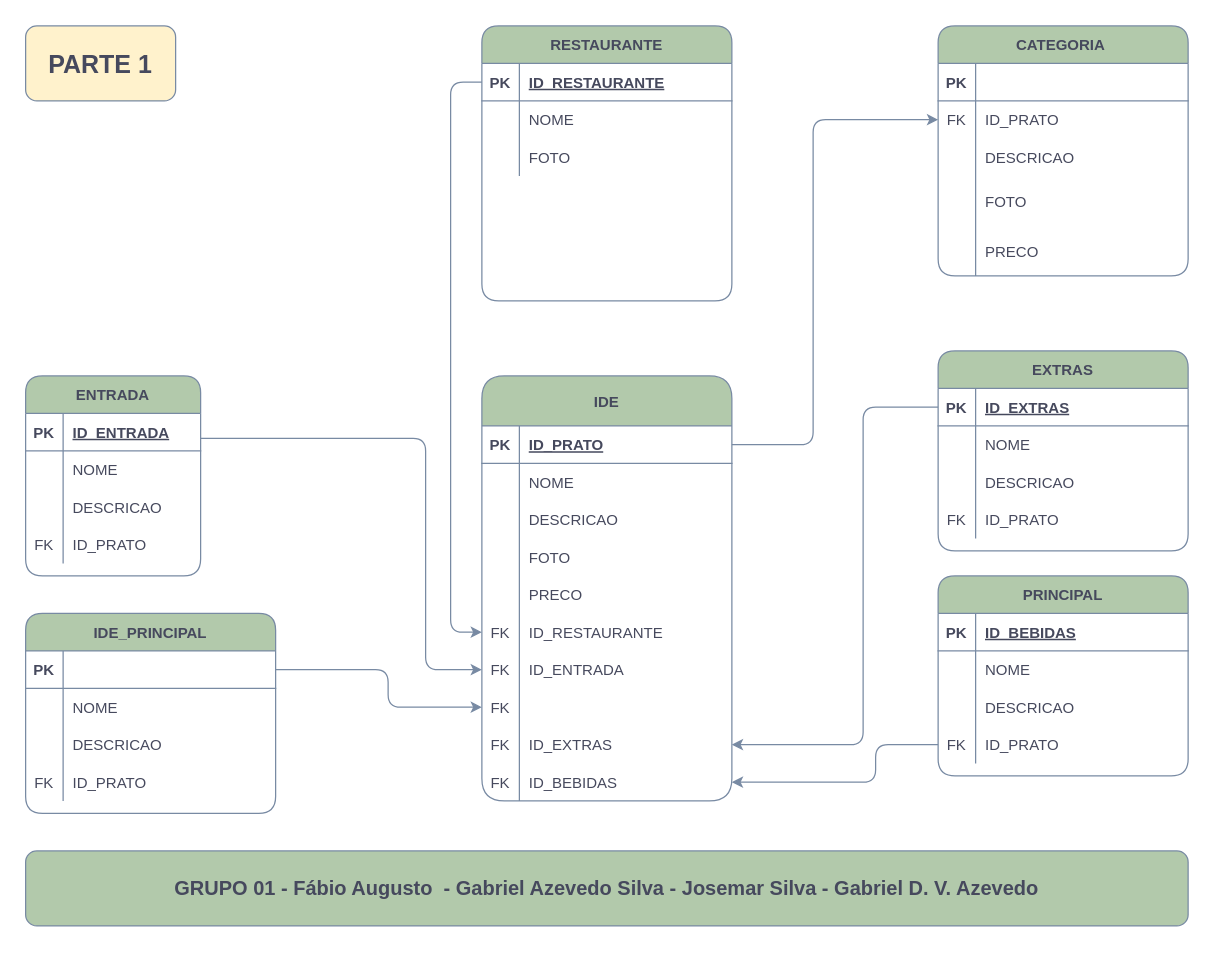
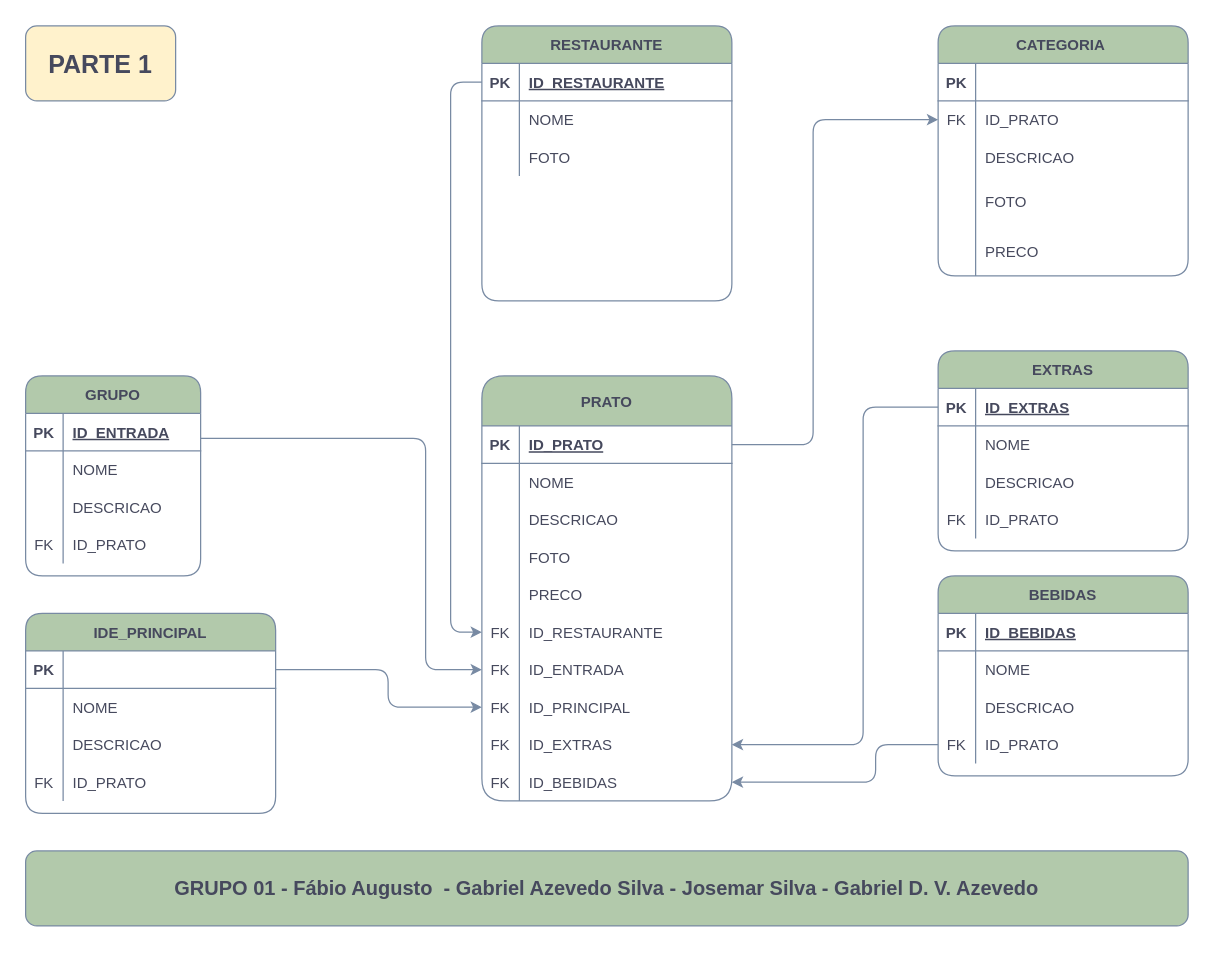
node "ENTRADA": label "ENTRADA" -> "GRUPO"
node "IDE": label "IDE" -> "PRATO"
node "PRINCIPAL": label "PRINCIPAL" -> "BEBIDAS"
node "ID_PRINCIPAL": added
